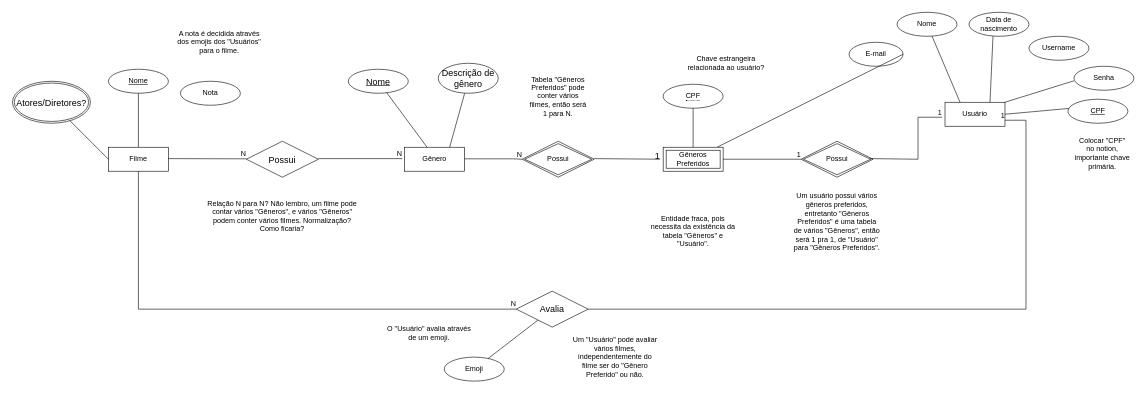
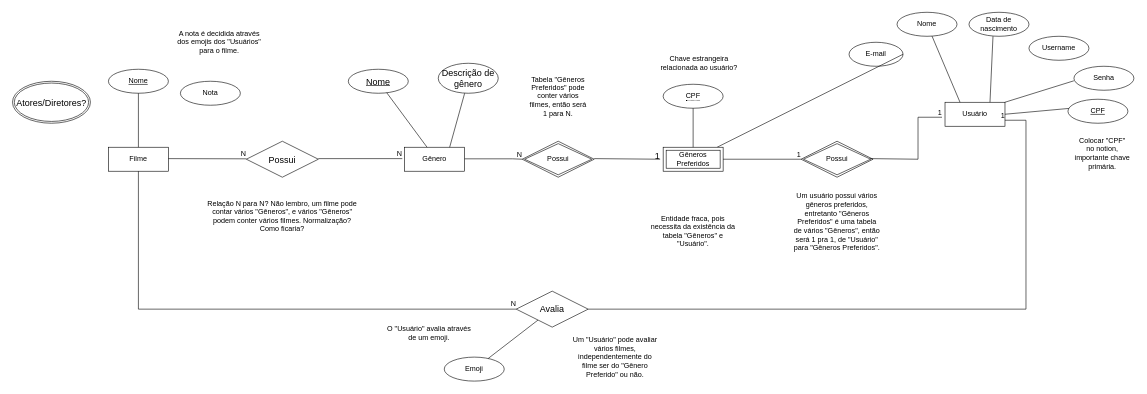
node "Chave estrangeira relacionada ao usuário?": moved (726, 63) -> (699, 63)
edge "Atores/Diretores?" -- "Filme": removed
